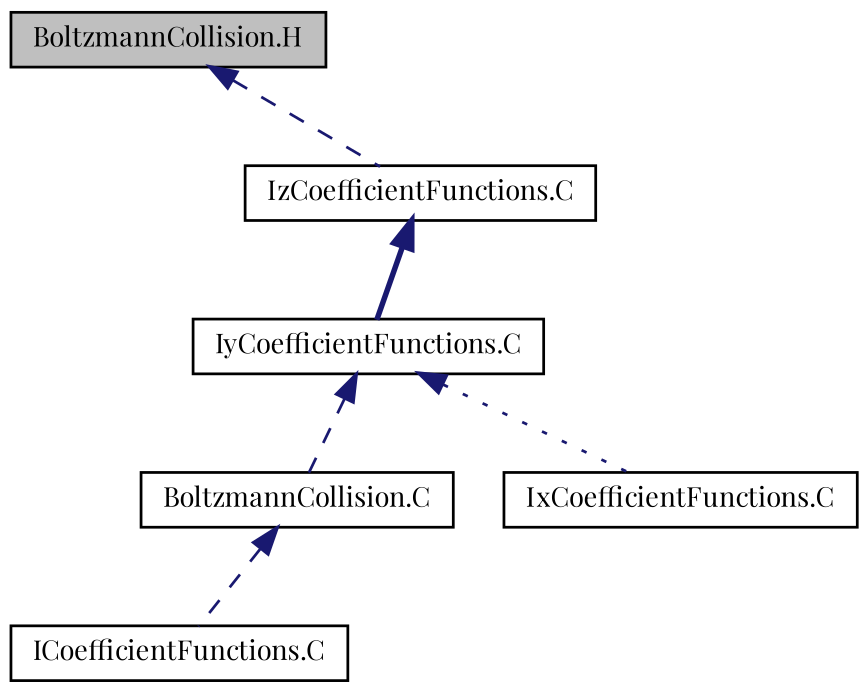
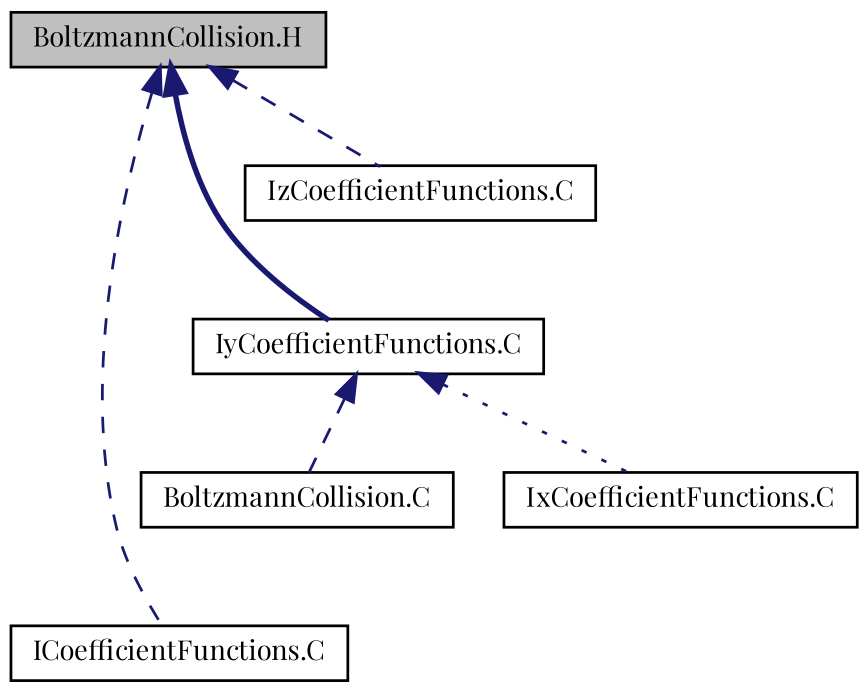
edge "IyCoefficientFunctions.C" -> "IzCoefficientFunctions.C": now "IyCoefficientFunctions.C" -> "BoltzmannCollision.H"
edge "ICoefficientFunctions.C" -> "BoltzmannCollision.C": now "ICoefficientFunctions.C" -> "BoltzmannCollision.H"
